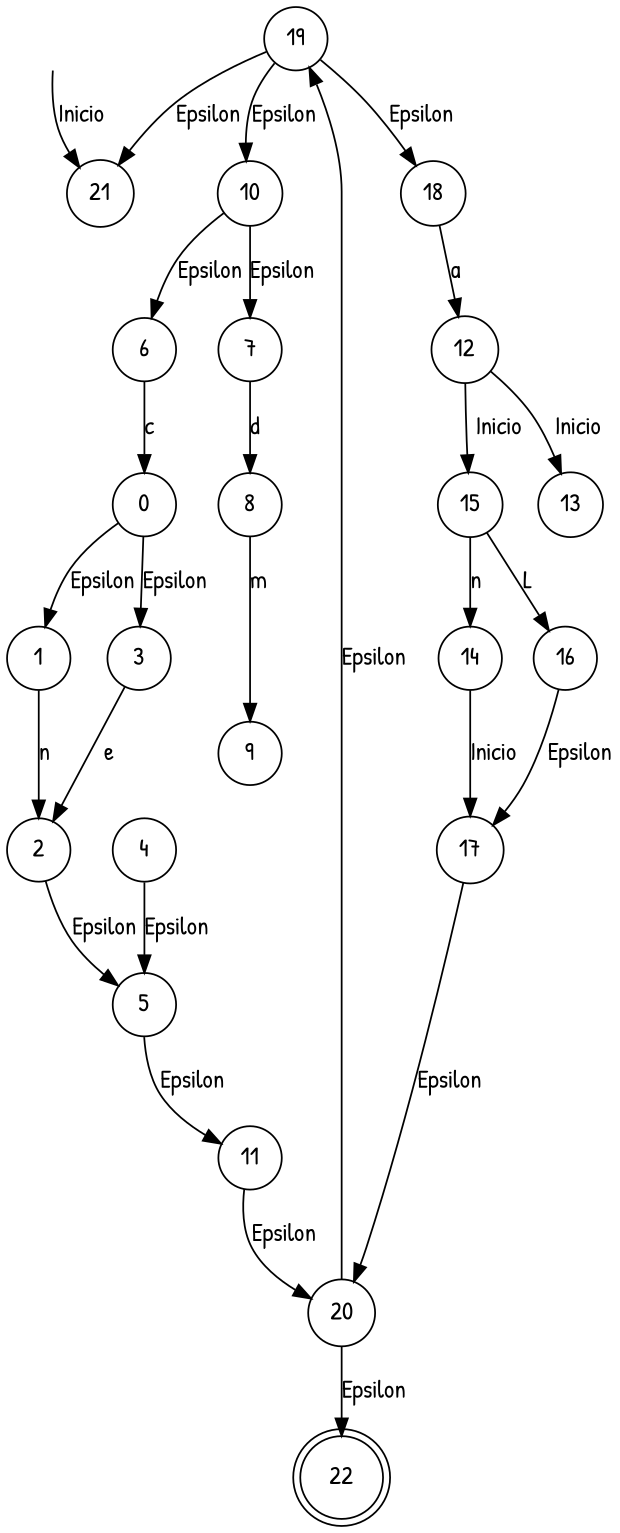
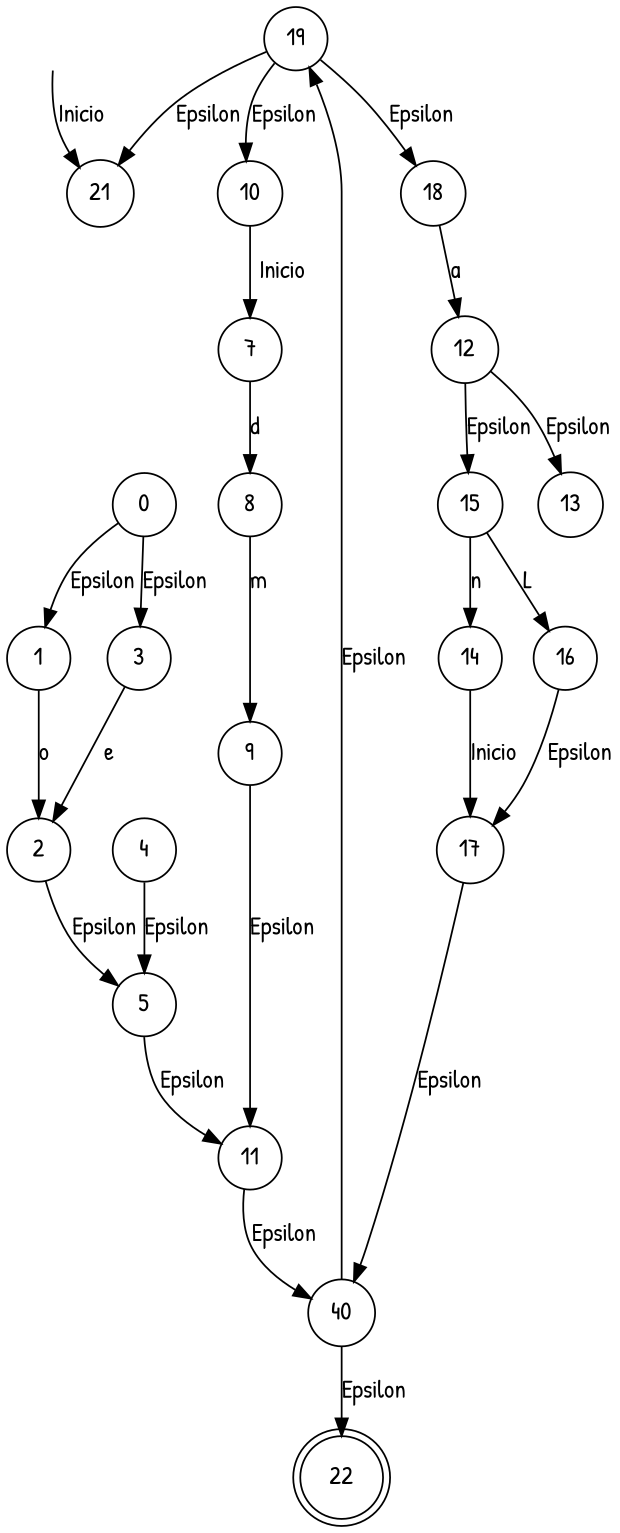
edge "10" -> "7": label "Epsilon" -> "Inicio"
node "6": removed
edge "12" -> "15": label "Inicio" -> "Epsilon"
edge "12" -> "13": label "Inicio" -> "Epsilon"
edge "1" -> "2": label "n" -> "o"
edge "9" -> "11": added, label "Epsilon"
node "20": label "20" -> "40"
